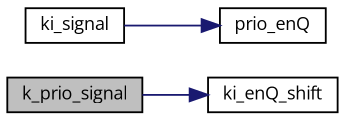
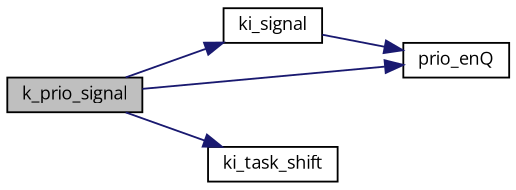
edge "k_prio_signal" -> "ki_signal": added
edge "k_prio_signal" -> "prio_enQ": added
node "ki_enQ_shift": label "ki_enQ_shift" -> "ki_task_shift"
